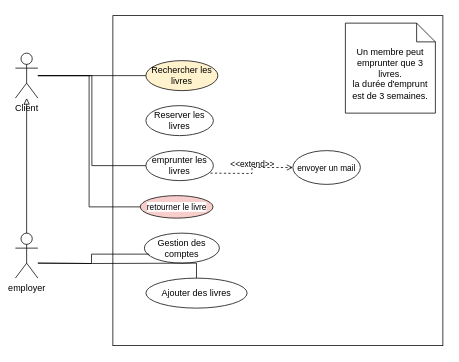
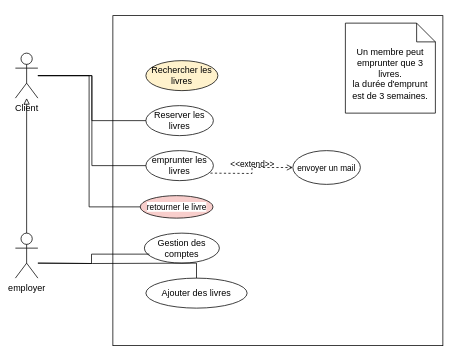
edge "Client" -- "Rechercher les livres": removed
edge "Client" -- "Reserver les livres": added
